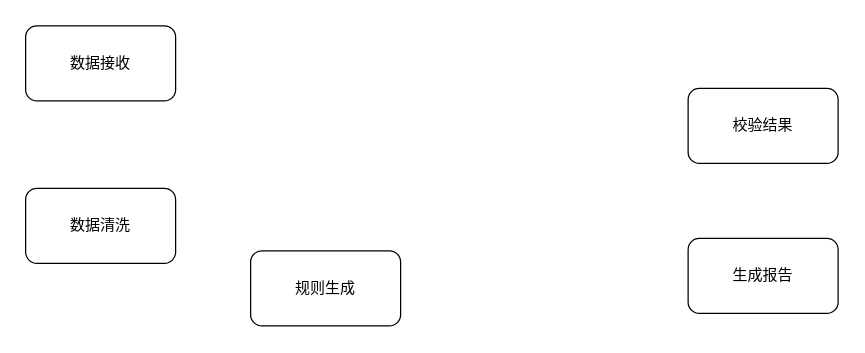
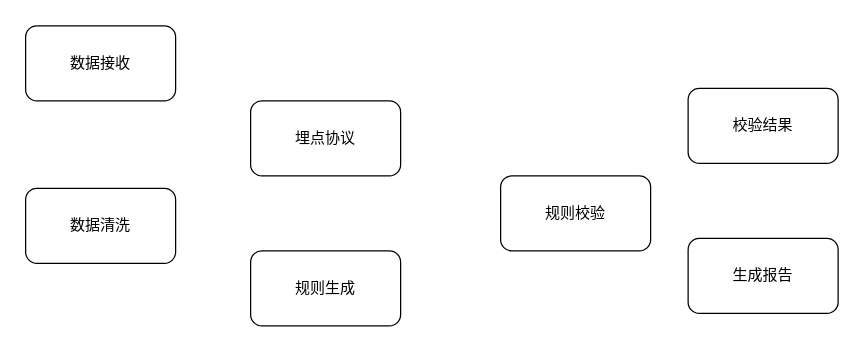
node "埋点协议": added
node "规则校验": added
